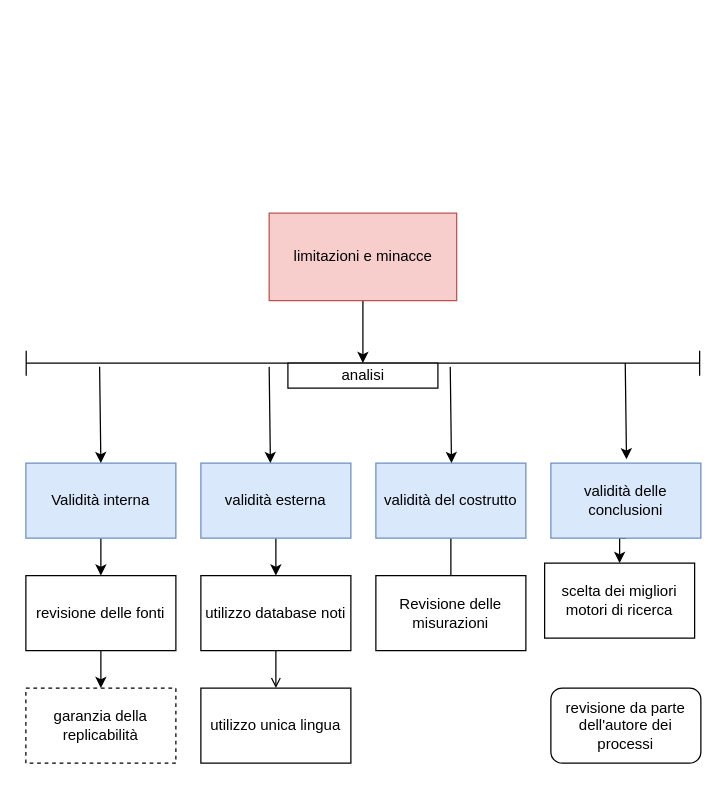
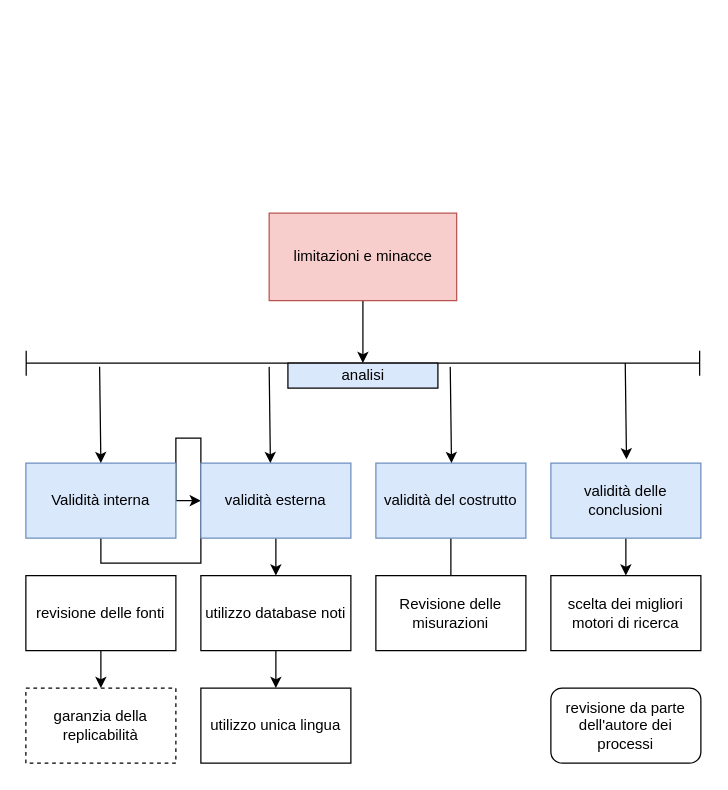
node "analisi": fillcolor #ffffff -> #dae8fc
edge "Validità interna" -> "revisione delle fonti": now "Validità interna" -> "validità esterna"
node "scelta dei migliori motori di ricerca": moved (619, 601) -> (626, 613)
edge "utilizzo database noti" -> "utilizzo unica lingua": arrowhead open -> classic
